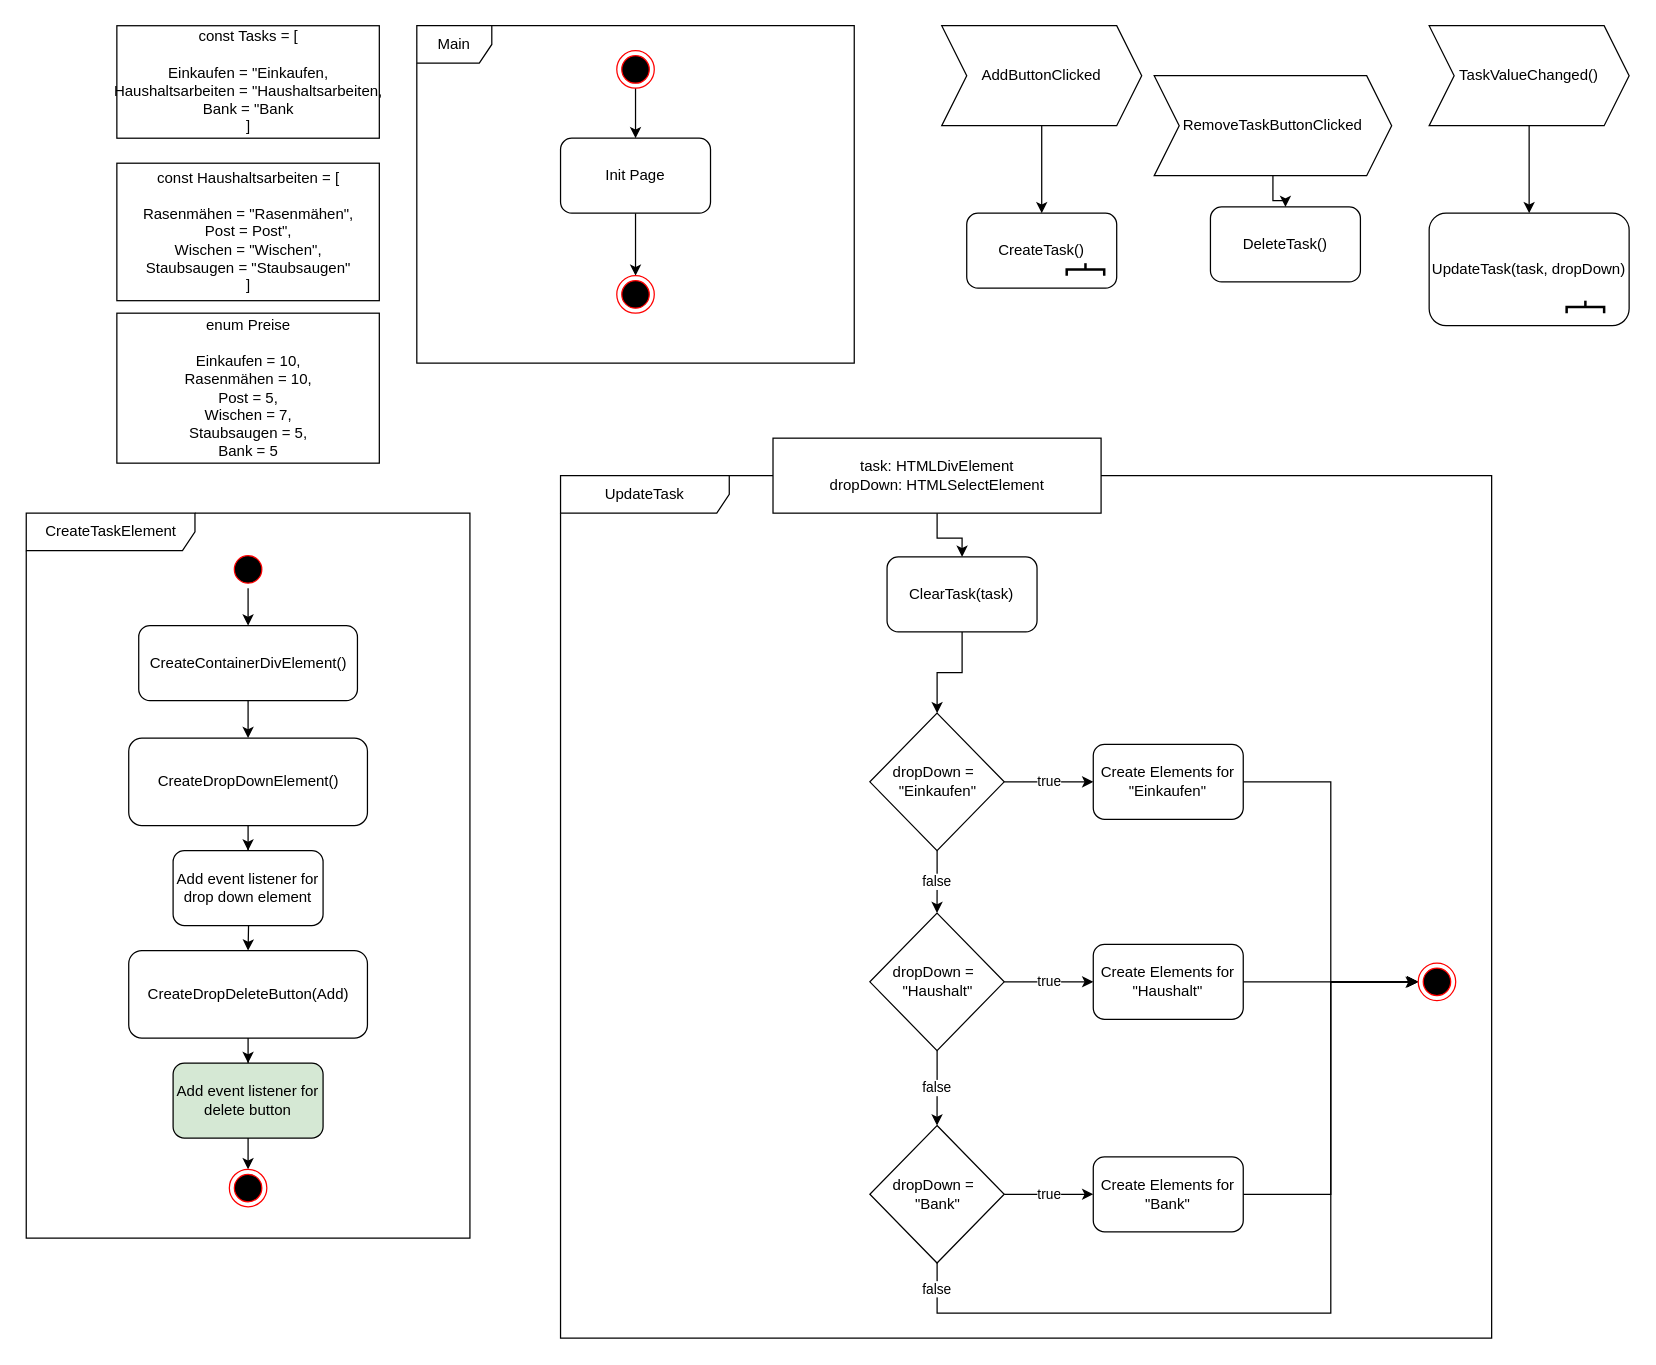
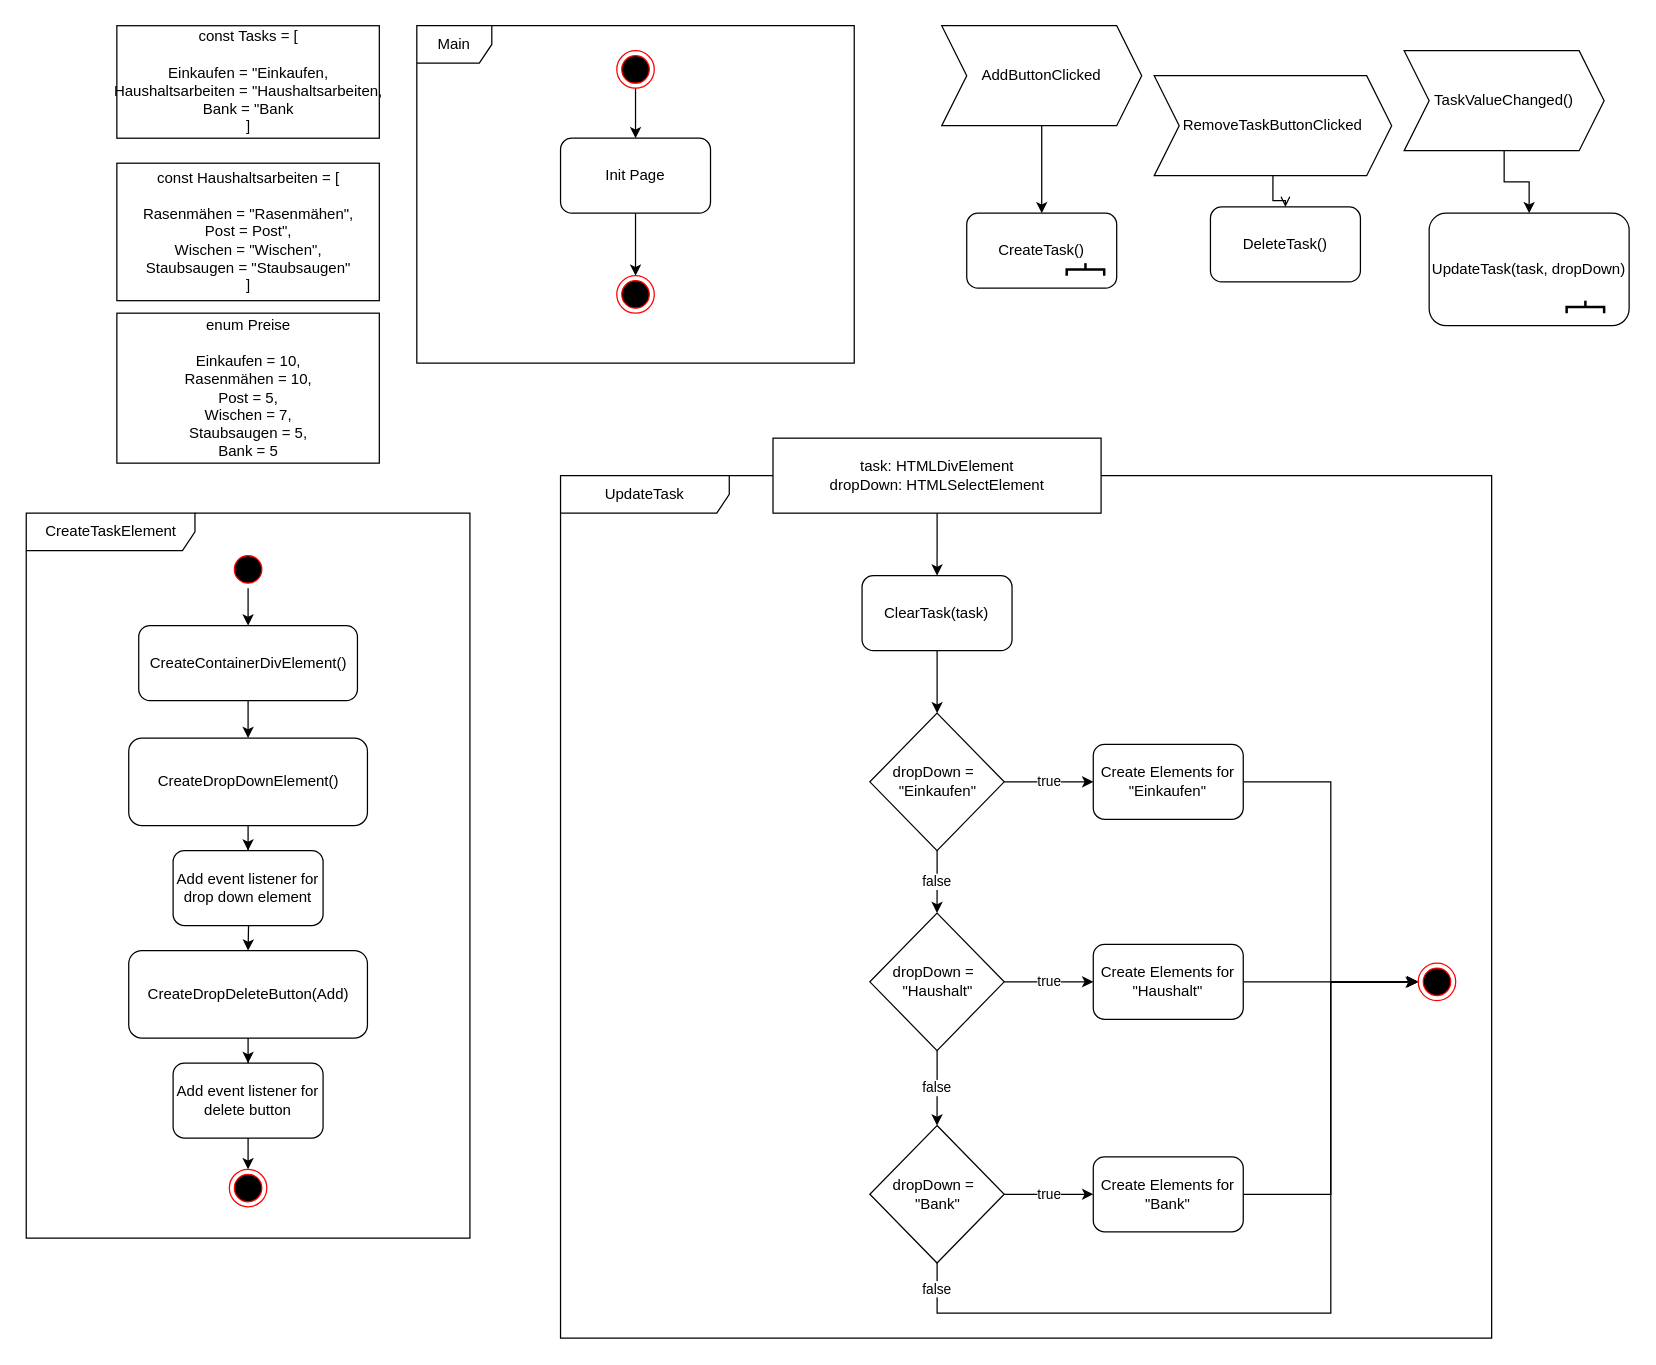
node "TaskValueChanged()": moved (1529, 76) -> (1504, 101)
edge "RemoveTaskButtonClicked" -> "DeleteTask()": arrowhead classic -> open
node "ClearTask(task)": moved (962, 594) -> (937, 613)
node "Add event listener for delete button": fillcolor #d5e8d4 -> #ffffff
